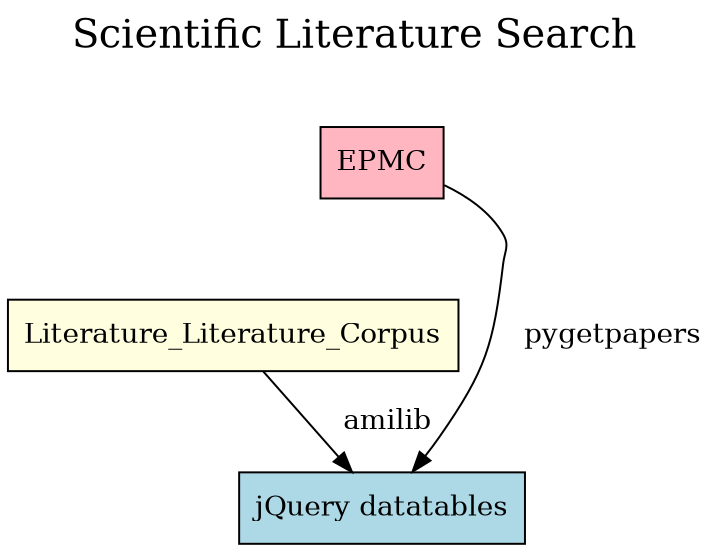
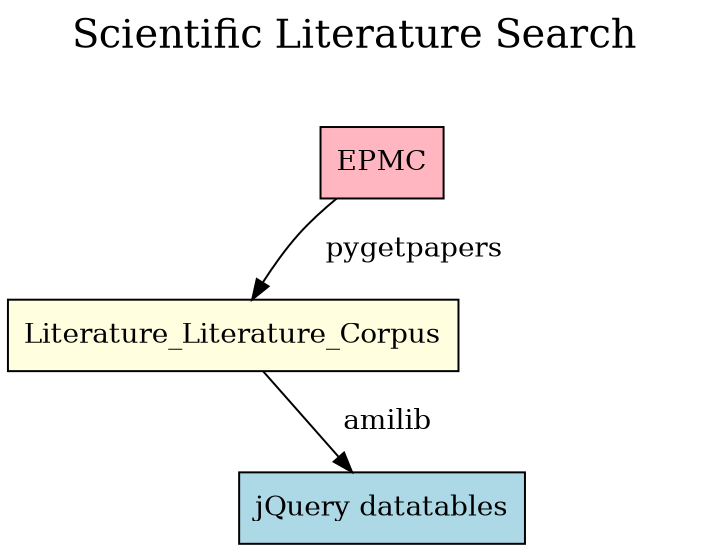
edge "EPMC" -> "jQuery datatables": now "EPMC" -> "Literature_Literature_Corpus"
